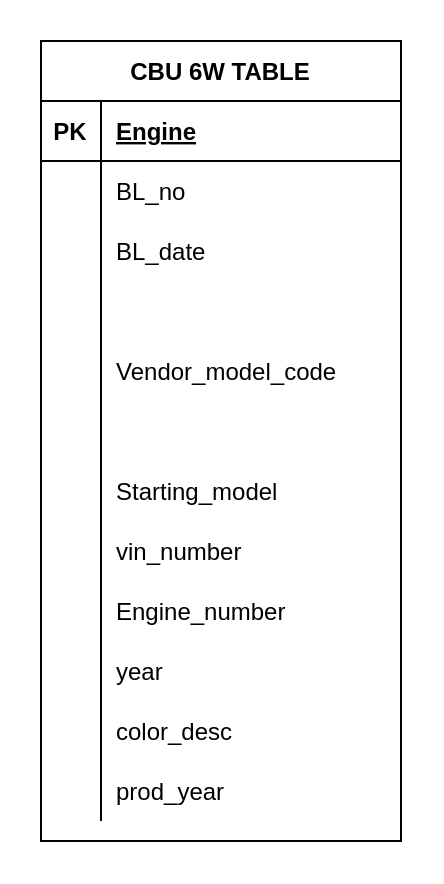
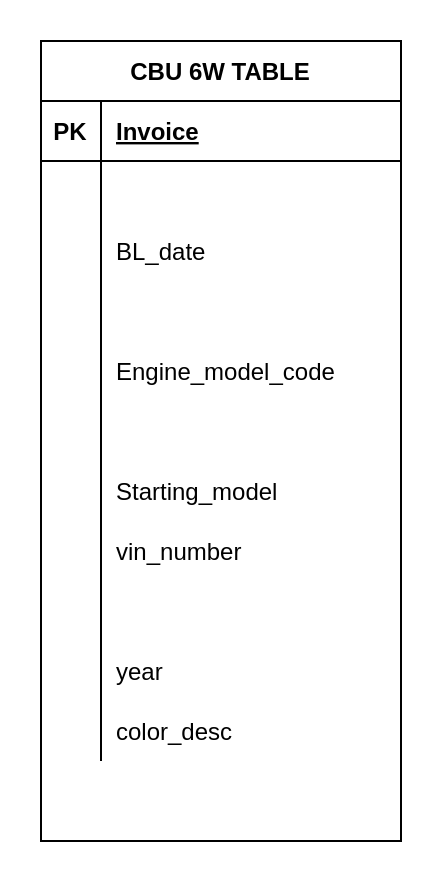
node "Engine": label "Engine" -> "Invoice"
node "BL_no": removed
node "Vendor_model_code": label "Vendor_model_code" -> "Engine_model_code"
node "Engine_number": removed
node "prod_year": removed
